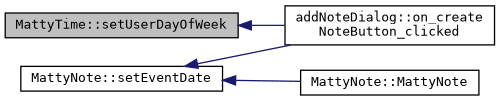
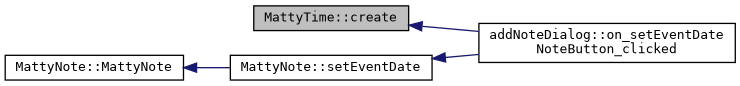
node "MattyTime::setUserDayOfWeek": label "MattyTime::setUserDayOfWeek" -> "MattyTime::create"
node "addNoteDialog::on_create NoteButton_clicked": label "addNoteDialog::on_create NoteButton_clicked" -> "addNoteDialog::on_setEventDate NoteButton_clicked"
edge "MattyNote::MattyNote" -> "MattyNote::setEventDate": reversed
